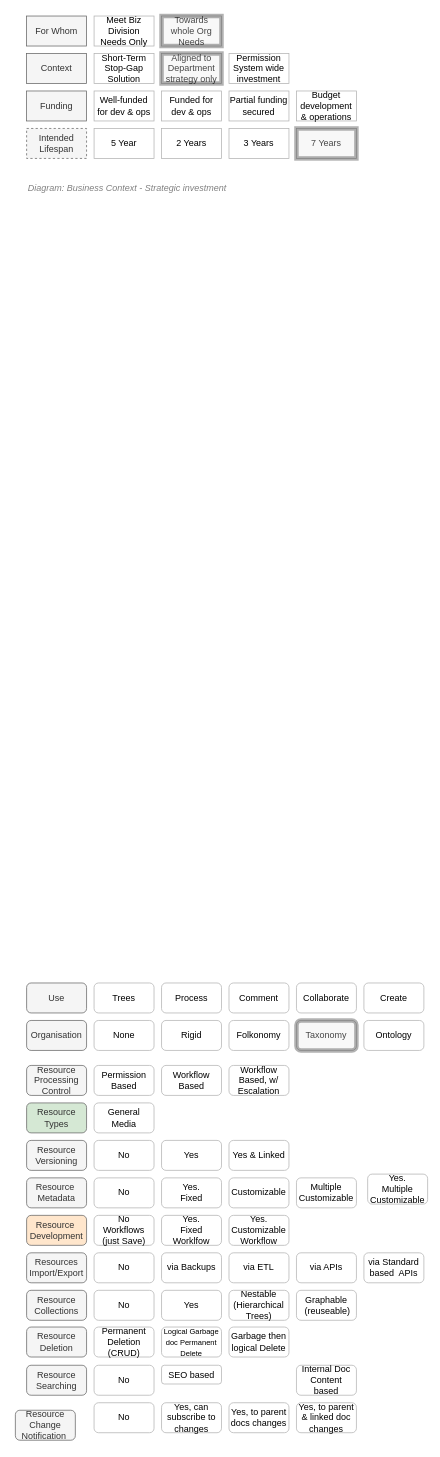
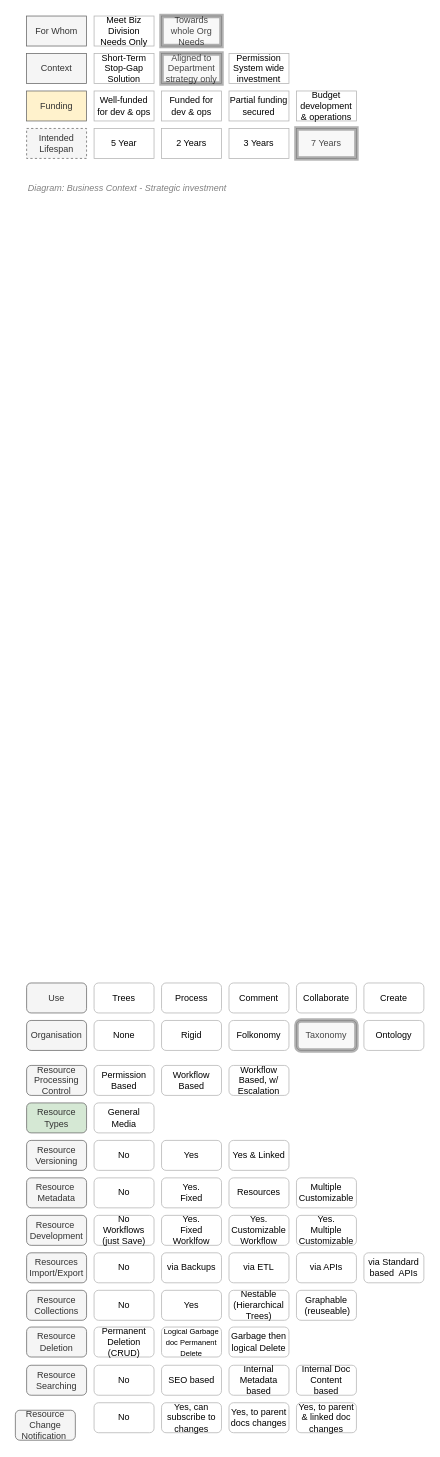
node "Funding": fillcolor #f5f5f5 -> #fff2cc
node "Yes. MultipleCustomizable": moved (398, 1189) -> (327, 1230)
node "Customizable": label "Customizable" -> "Resources"
node "Resource Development": fillcolor #ffe6cc -> #f5f5f5
node "SEO based": size 60x19 -> 60x30
node "Internal Metadata based": added
